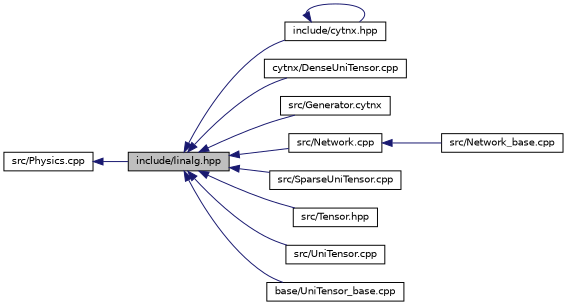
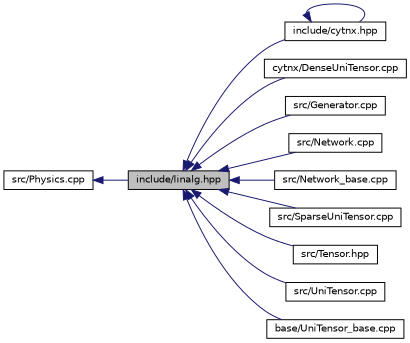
node "src/Generator.cytnx": label "src/Generator.cytnx" -> "src/Generator.cpp"
edge "src/Network_base.cpp" -> "src/Network.cpp": now "src/Network_base.cpp" -> "include/linalg.hpp"
